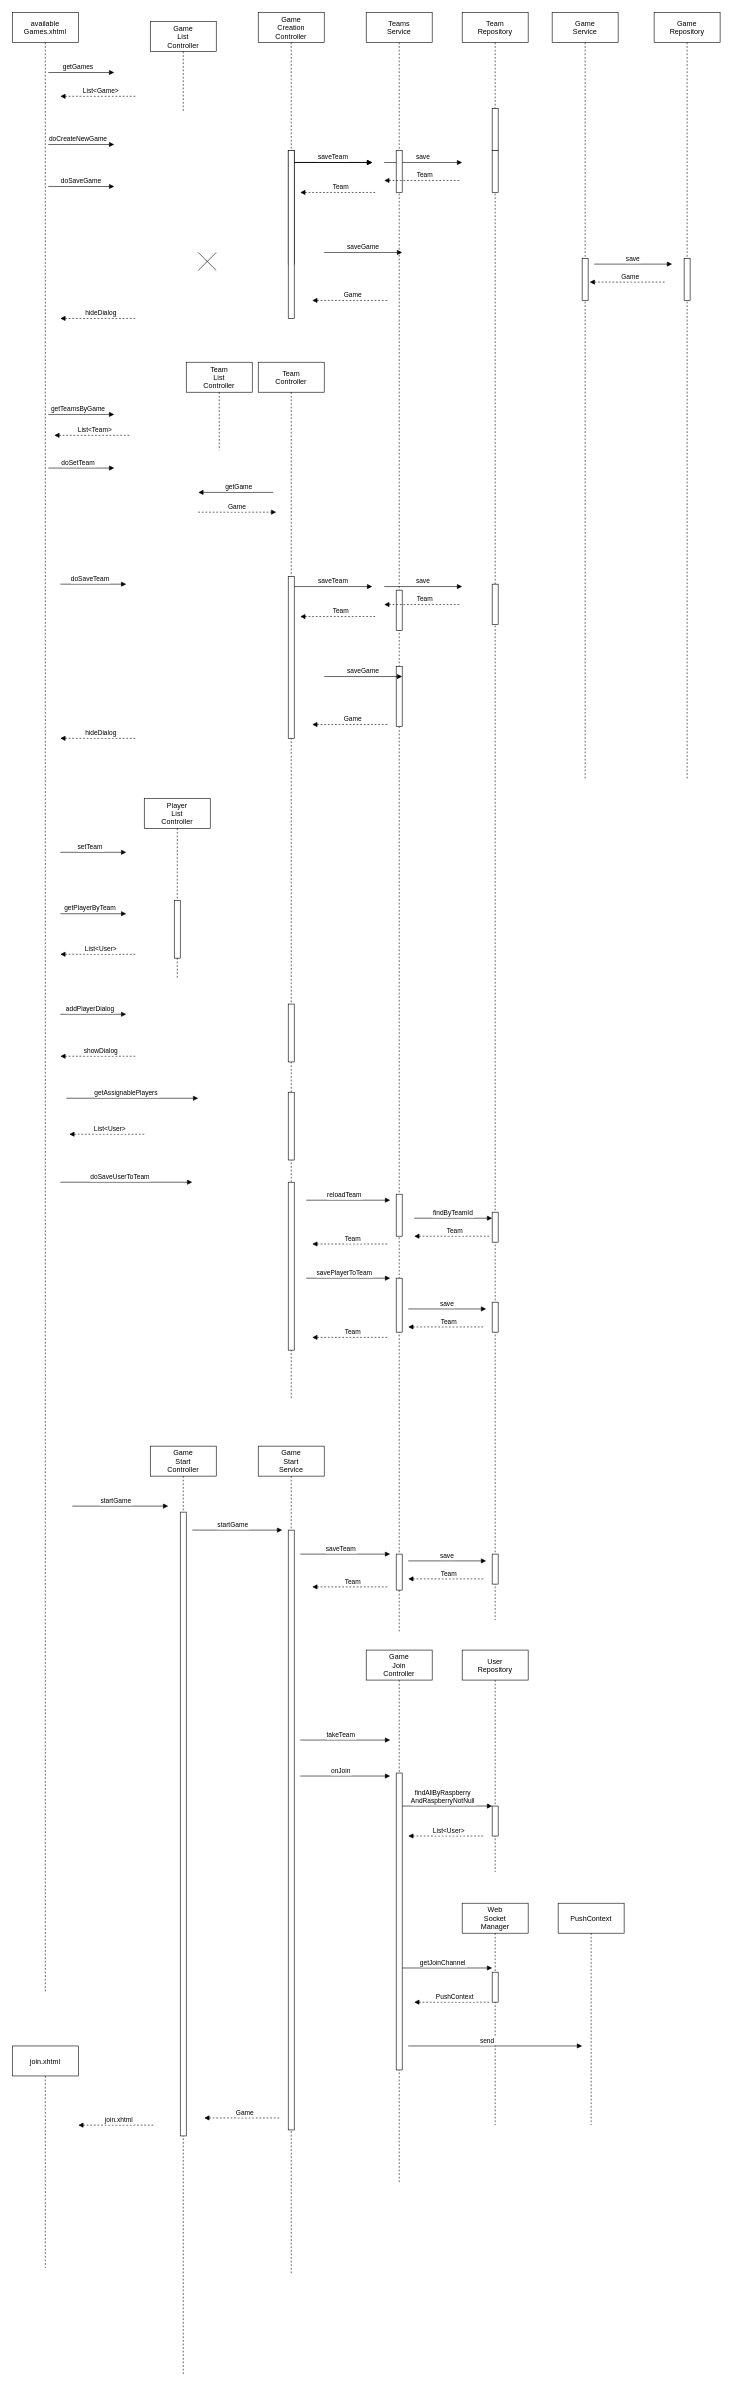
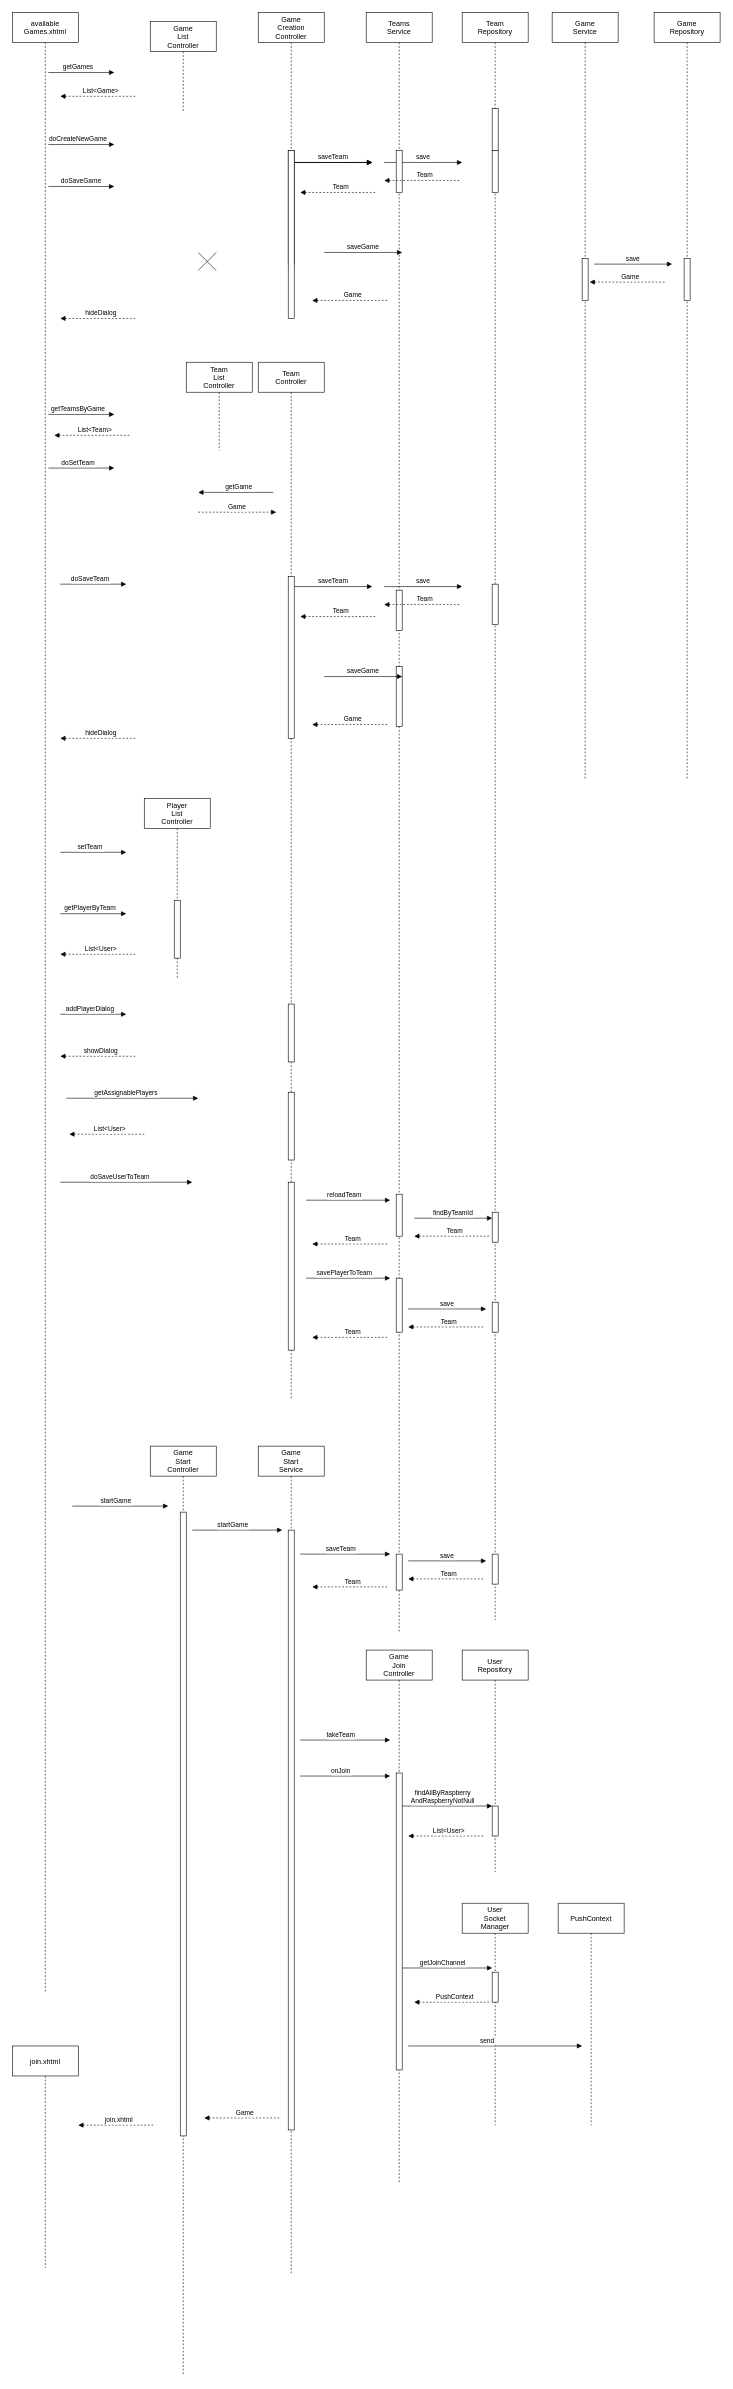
node "Web Socket Manager": label "Web Socket Manager" -> "User Socket Manager"
